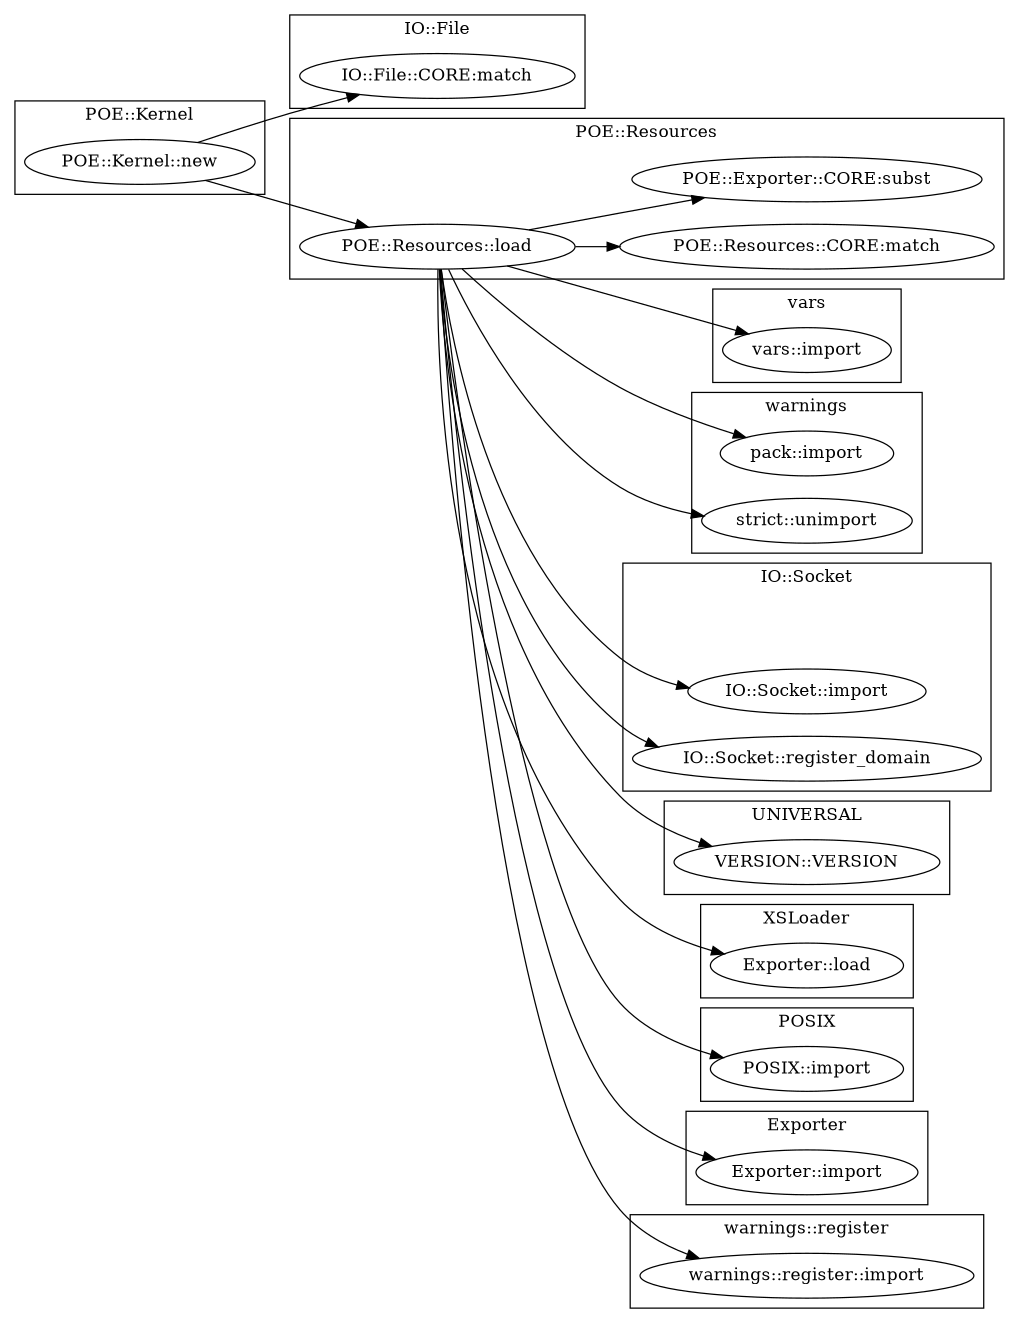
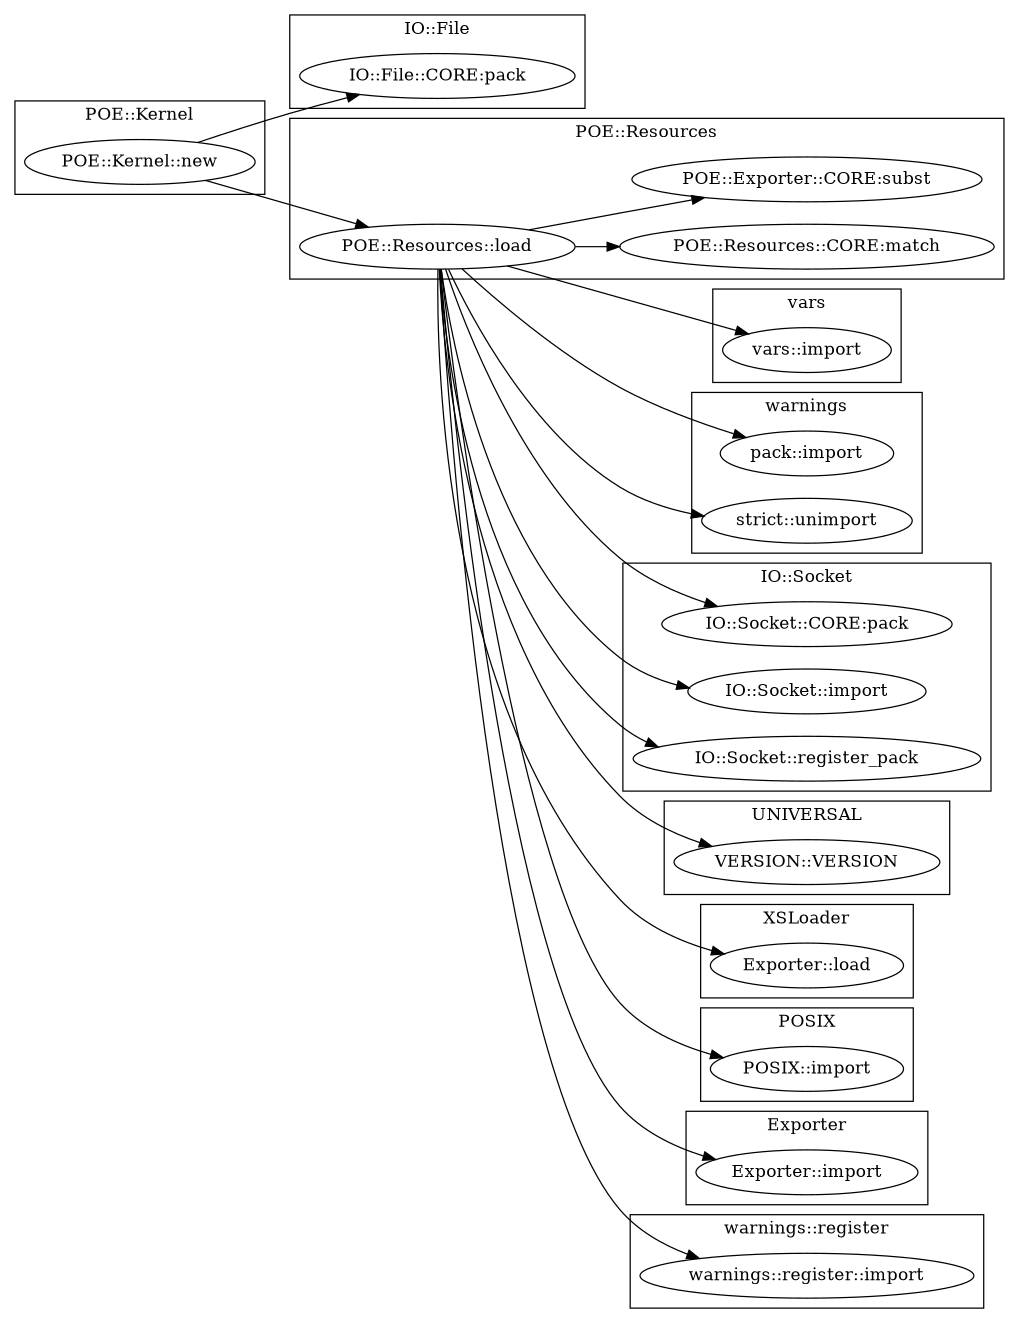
node "IO::File::CORE:match": label "IO::File::CORE:match" -> "IO::File::CORE:pack"
node "IO::Socket::CORE:pack": added
node "IO::Socket::register_domain": label "IO::Socket::register_domain" -> "IO::Socket::register_pack"
